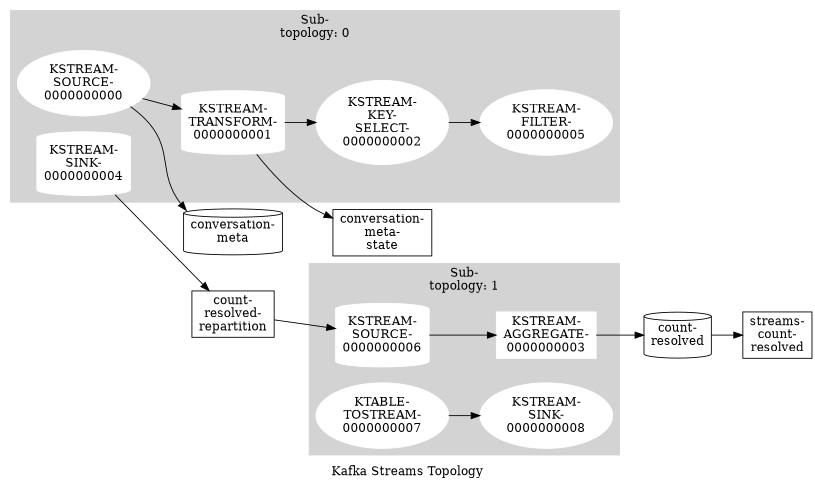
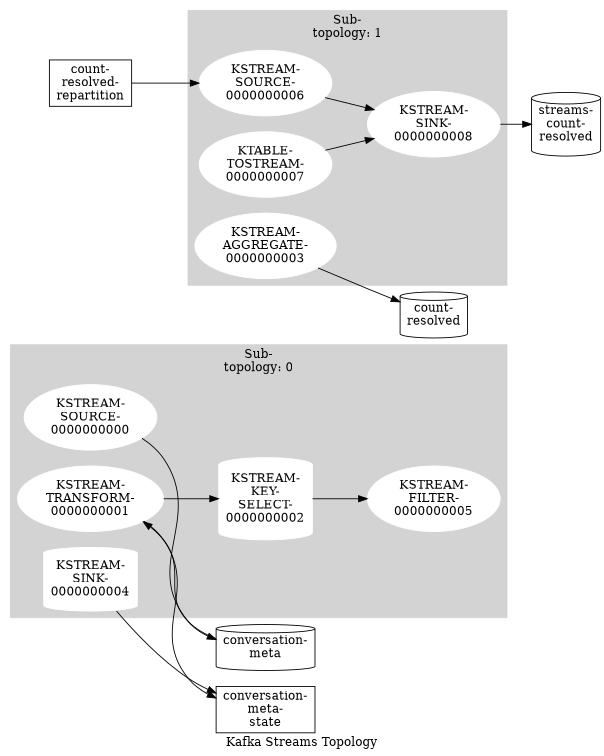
edge "KSTREAM- SOURCE- 0000000000" -> "KSTREAM- TRANSFORM- 0000000001": now "conversation- meta" -> "KSTREAM- TRANSFORM- 0000000001"
node "KSTREAM- TRANSFORM- 0000000001": shape cylinder -> ellipse
node "KSTREAM- KEY- SELECT- 0000000002": shape ellipse -> cylinder
edge "KSTREAM- SINK- 0000000004" -> "count- resolved- repartition": now "KSTREAM- SINK- 0000000004" -> "conversation- meta- state"
node "KSTREAM- SOURCE- 0000000006": shape cylinder -> ellipse
edge "KSTREAM- SOURCE- 0000000006" -> "KSTREAM- AGGREGATE- 0000000003": now "KSTREAM- SOURCE- 0000000006" -> "KSTREAM- SINK- 0000000008"
node "KSTREAM- AGGREGATE- 0000000003": shape box -> ellipse
edge "count- resolved" -> "streams- count- resolved": now "KSTREAM- SINK- 0000000008" -> "streams- count- resolved"
node "streams- count- resolved": shape box -> cylinder
